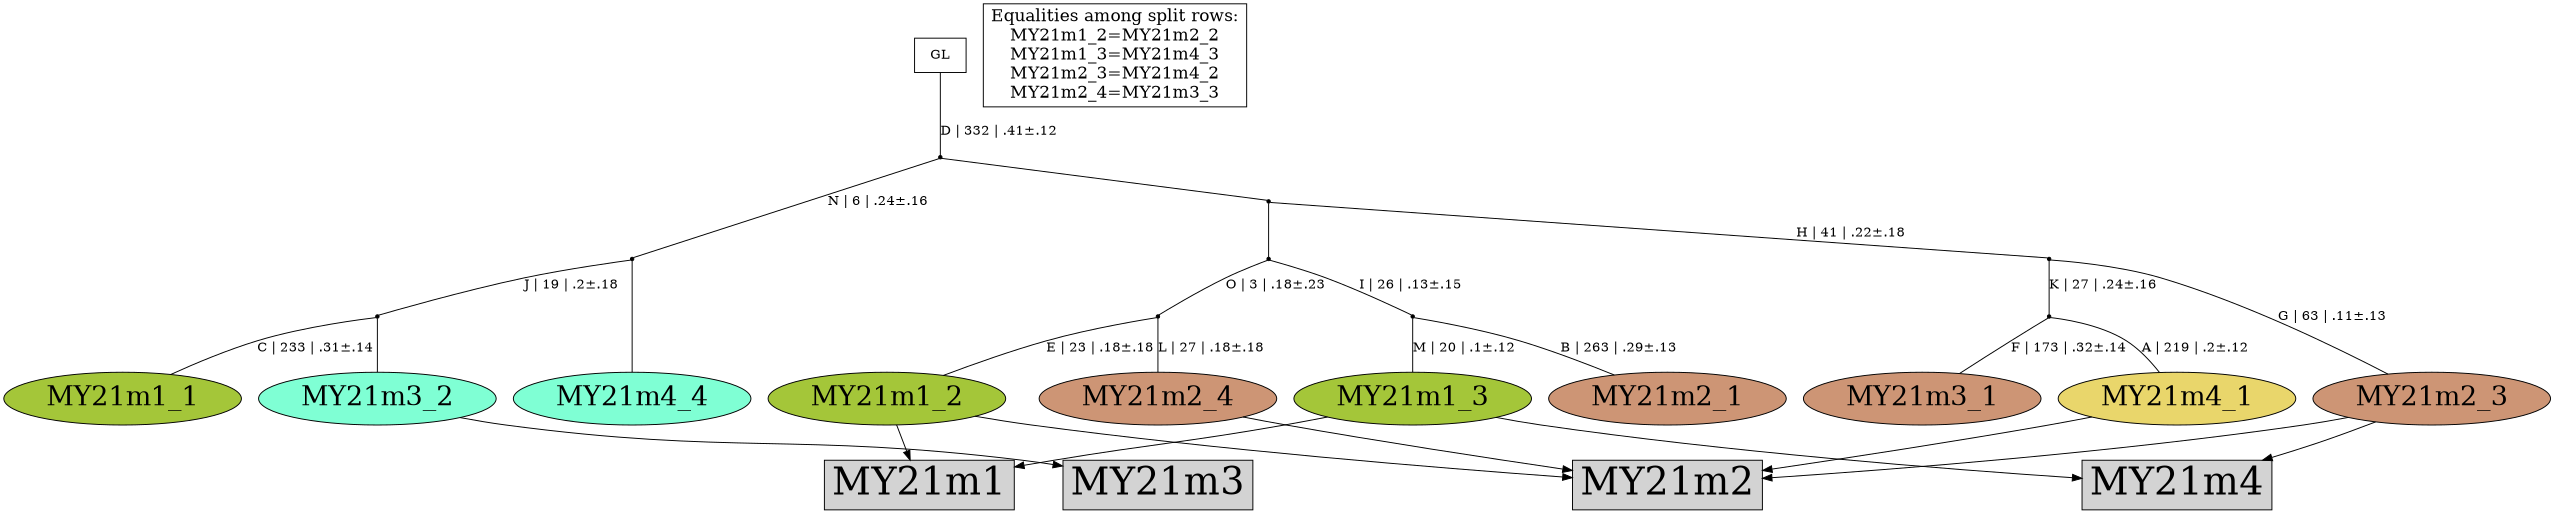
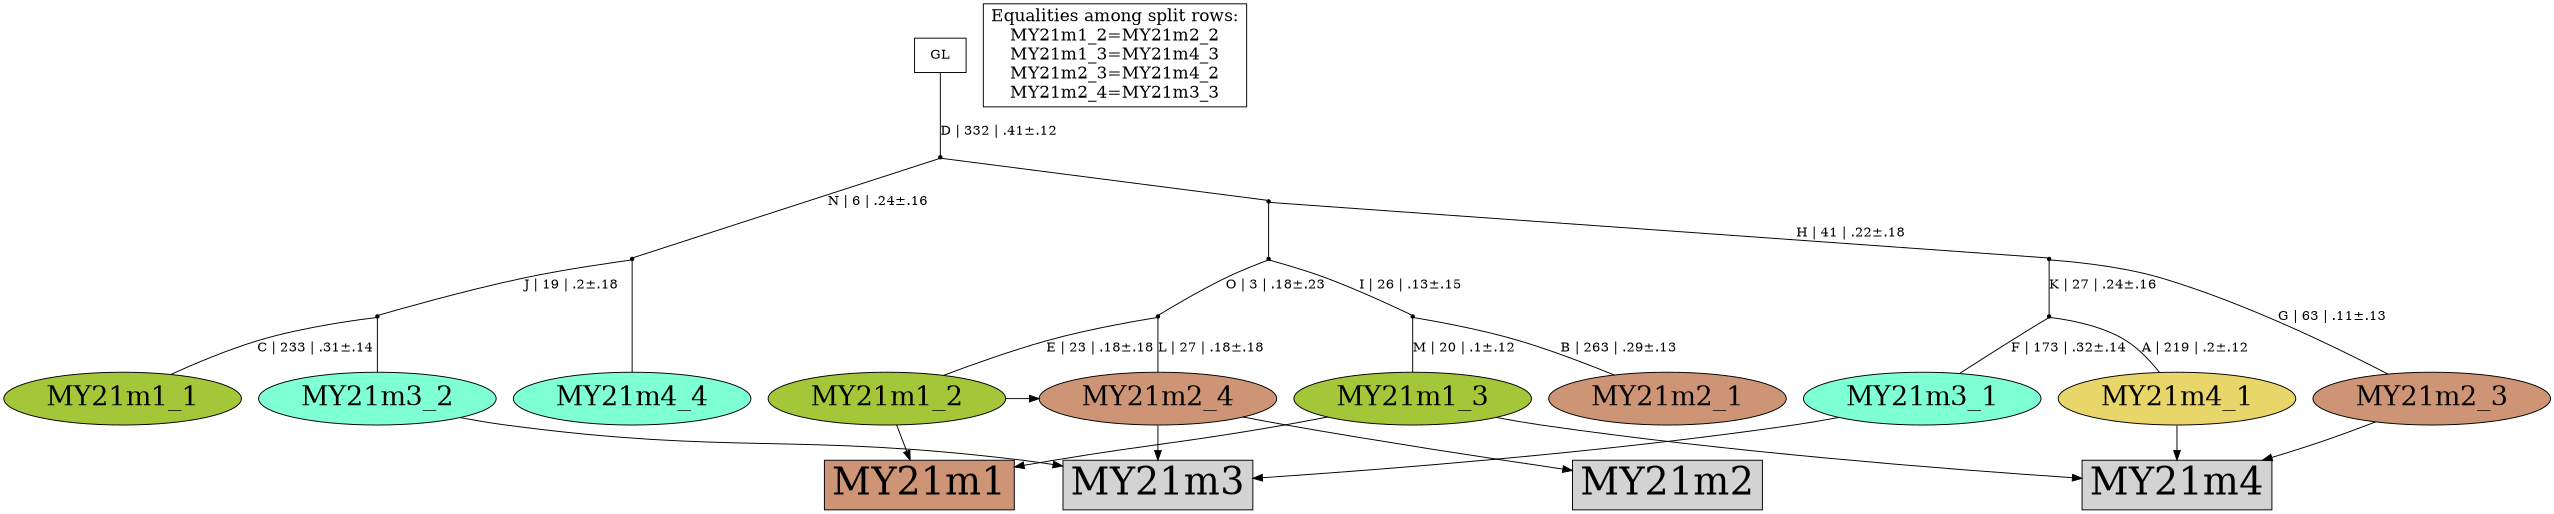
node "MY21m3_1": fillcolor #cd9575 -> #7fffd4
edge "MY21m2_4" -> "MY21m3": added
edge "MY21m4_1" -> "MY21m2": now "MY21m4_1" -> "MY21m4"
edge "MY21m1_2" -> "MY21m2": now "MY21m1_2" -> "MY21m2_4"
edge "MY21m3_1" -> "MY21m3": added
edge "MY21m2_3" -> "MY21m2": removed
node "MY21m1": fillcolor lightgrey -> #cd9575
